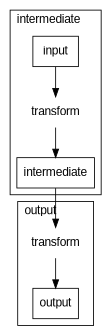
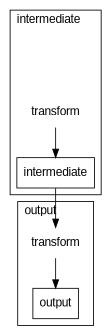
node "input": removed
